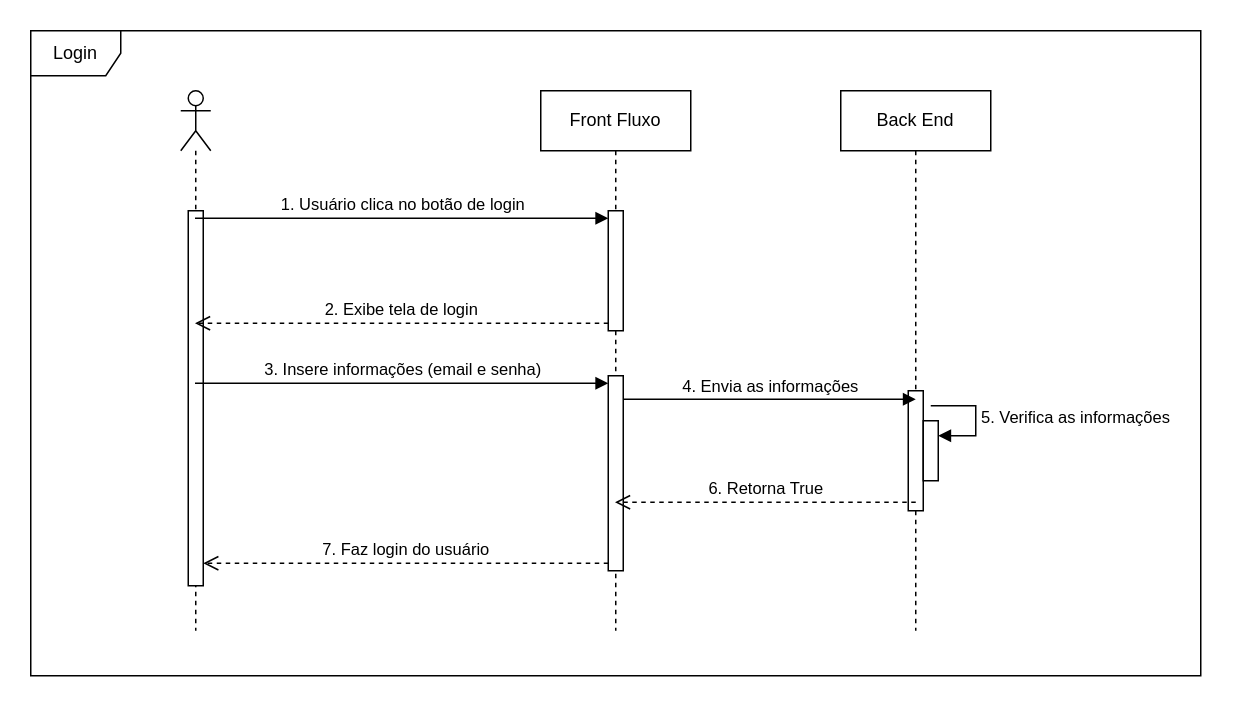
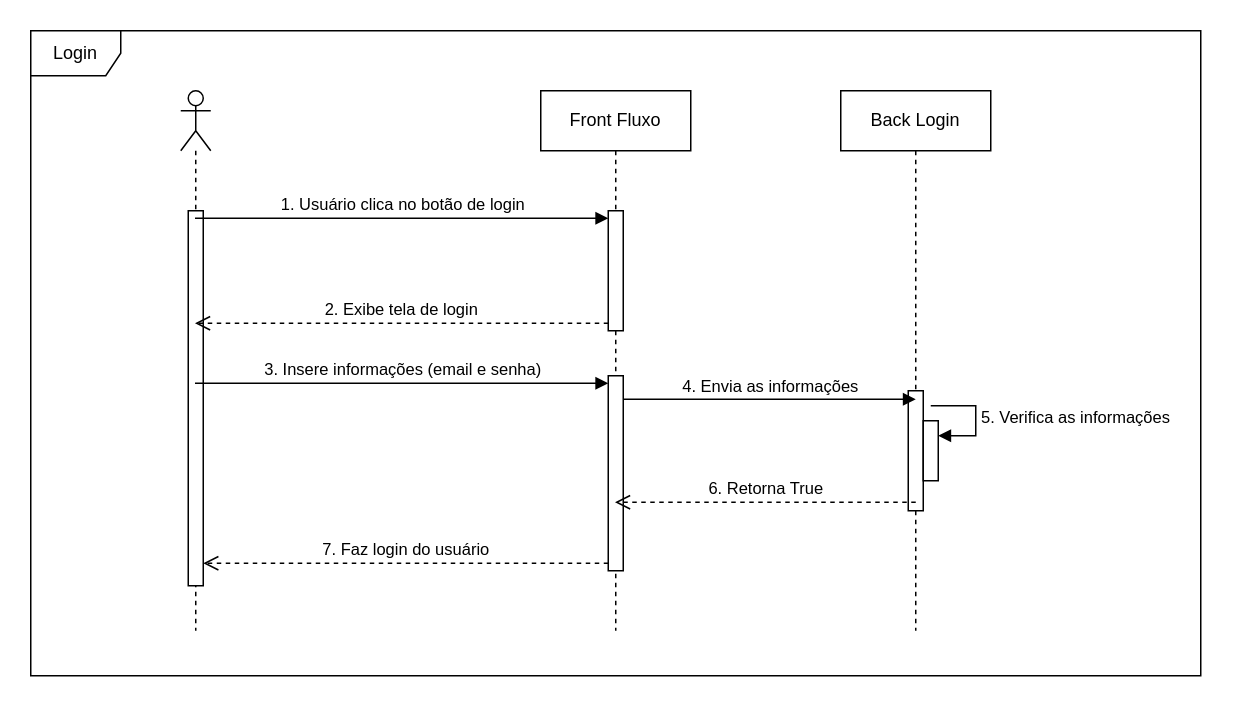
node "Back End": label "Back End" -> "Back Login"
